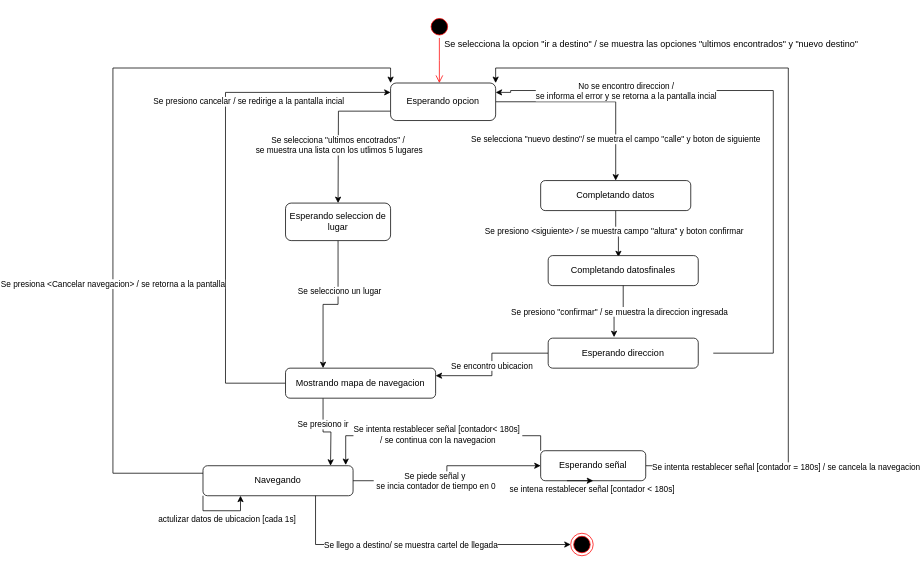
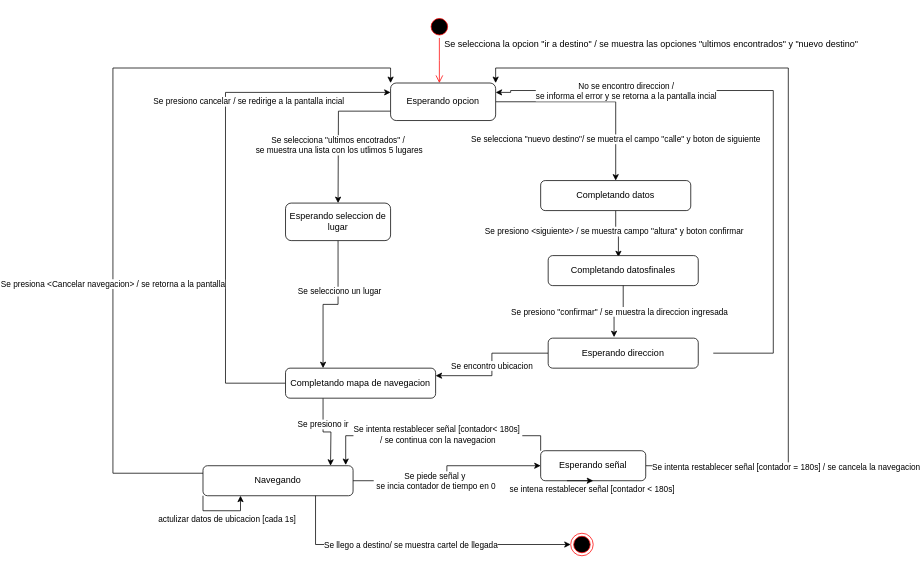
node "Mostrando mapa de navegacion": label "Mostrando mapa de navegacion" -> "Completando mapa de navegacion"
